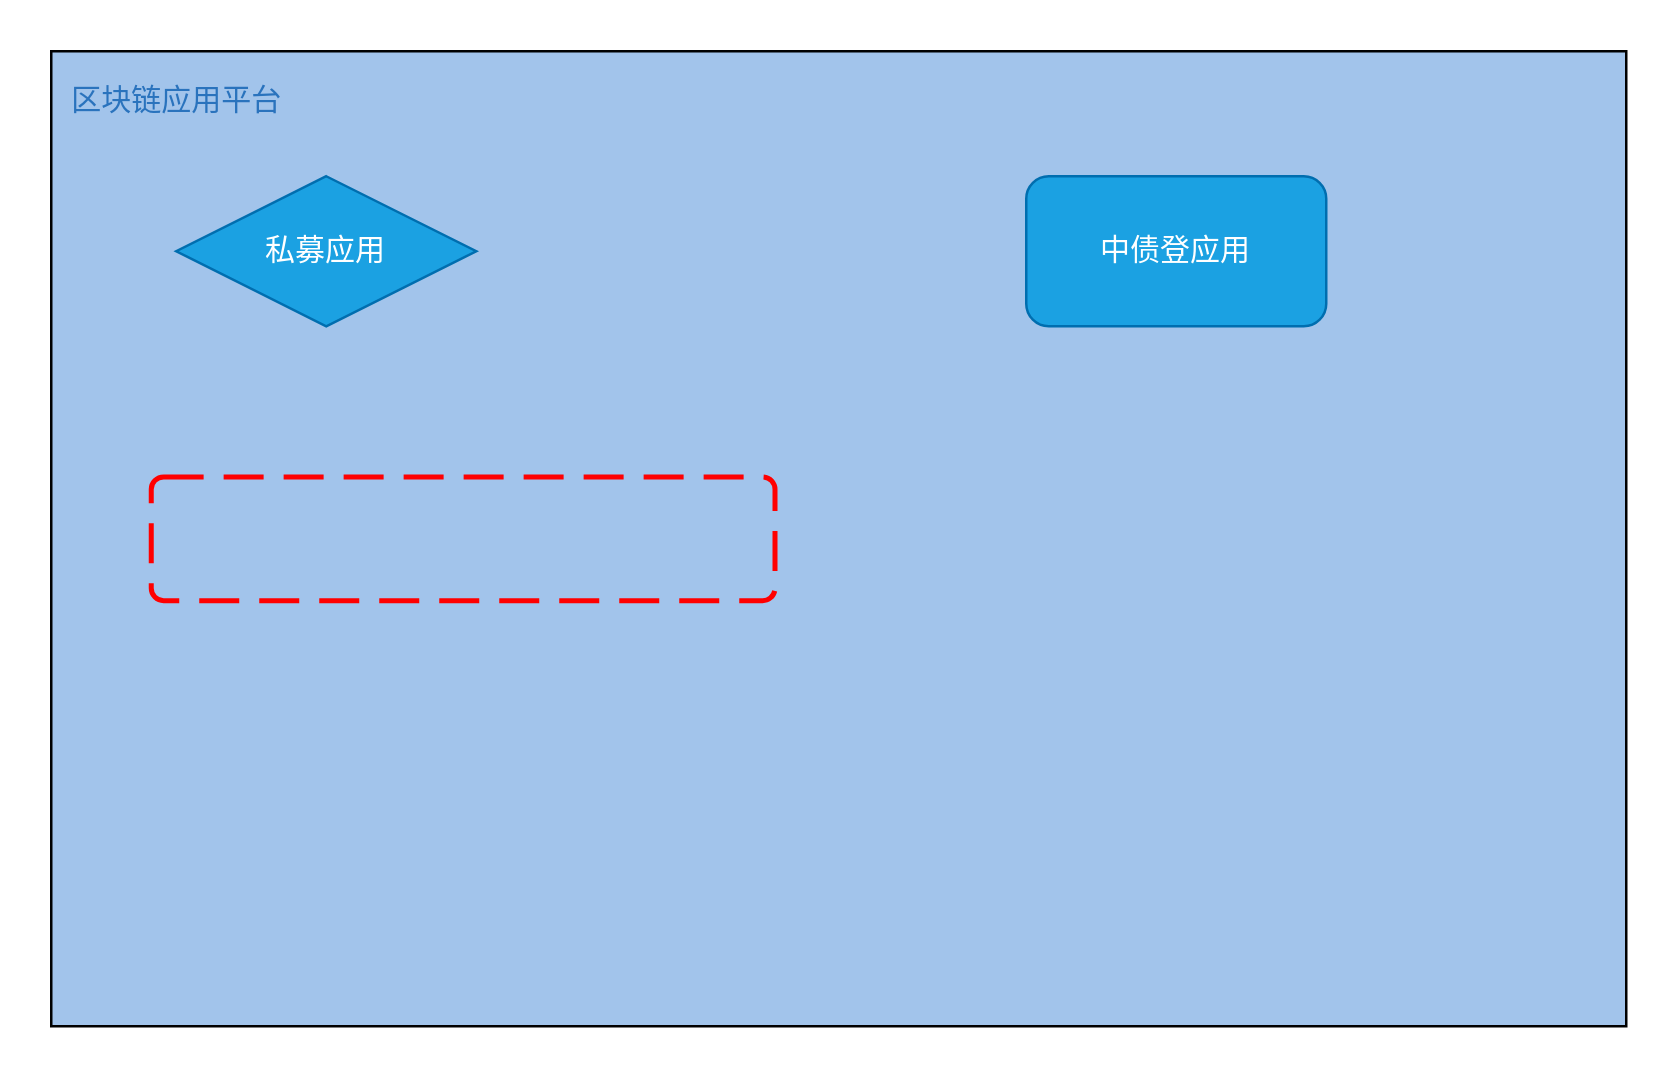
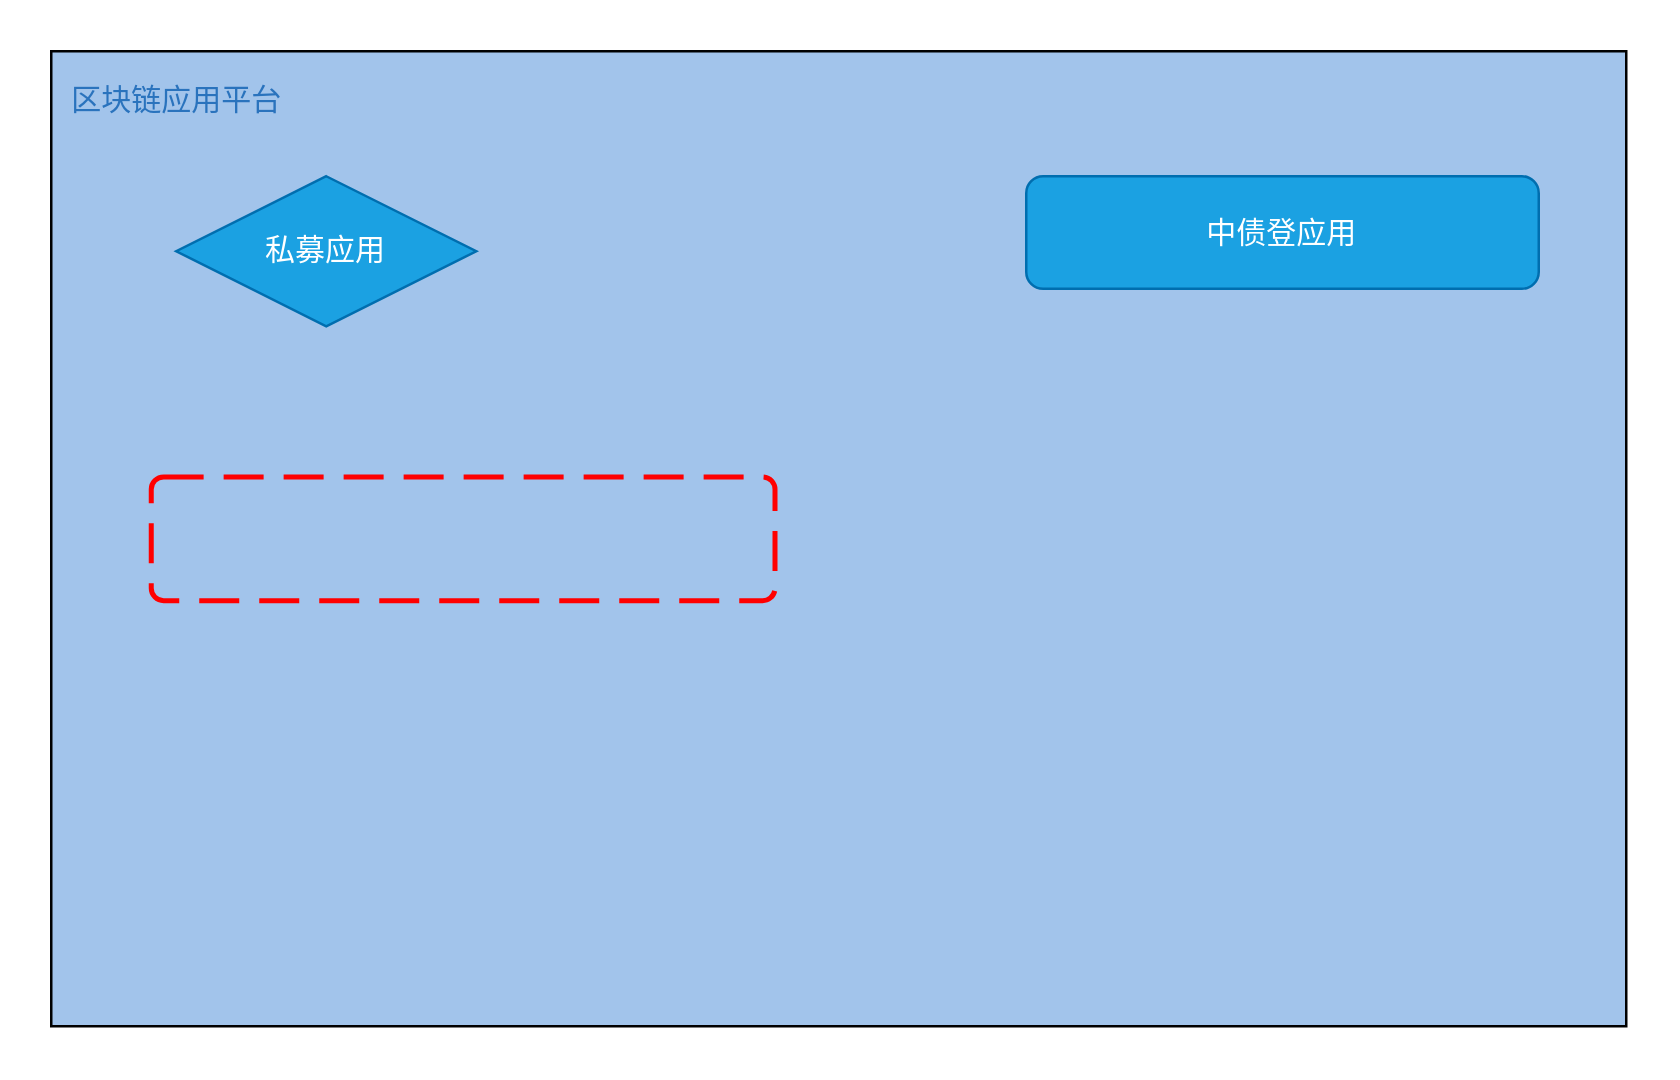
node "中债登应用": size 300x150 -> 513x113
